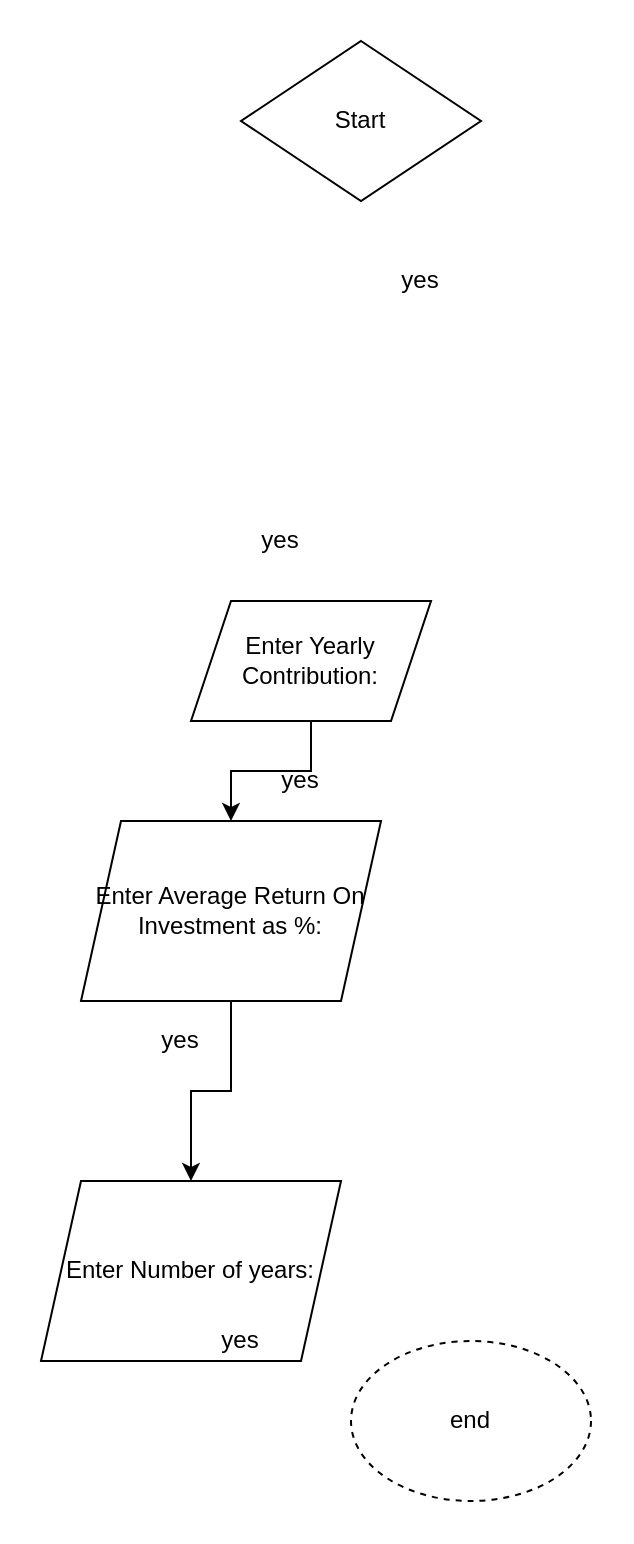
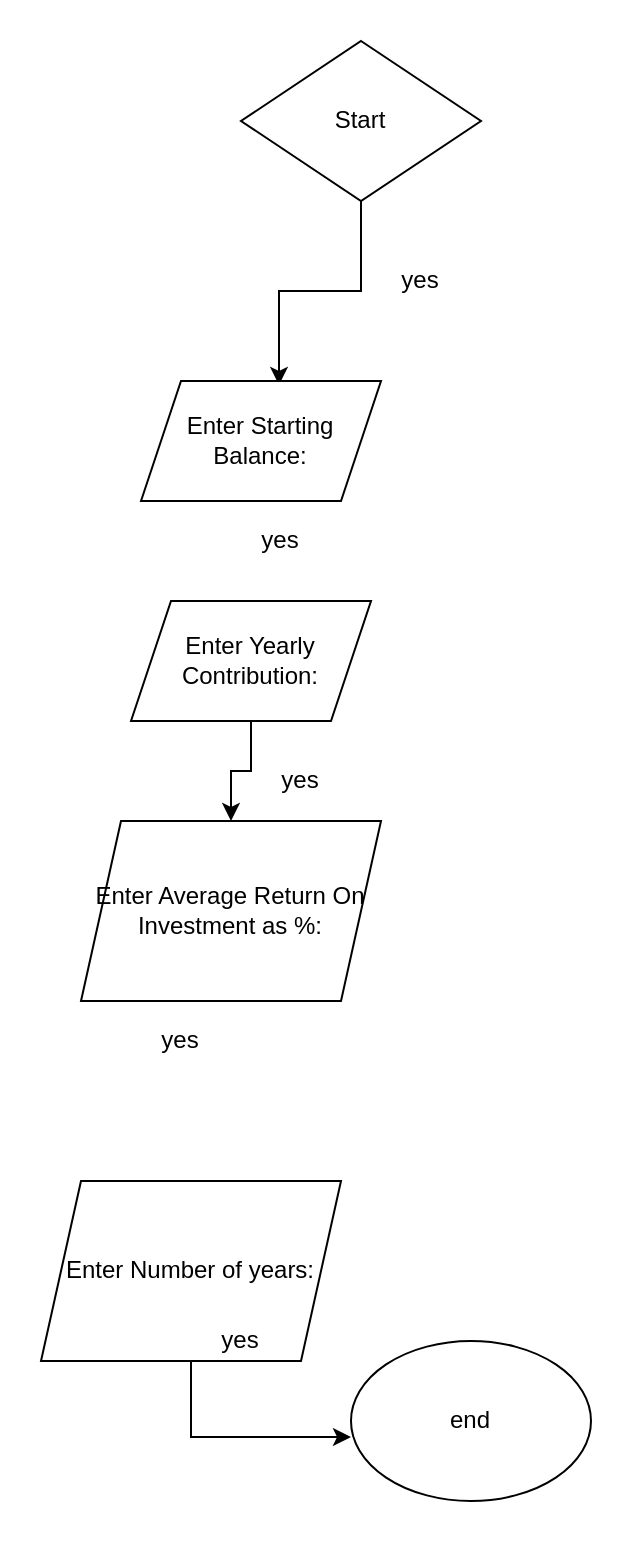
edge "Start" -> "Enter Starting Balance:": added
node "Enter Starting Balance:": added
node "Enter Yearly Contribution:": moved (311, 661) -> (251, 661)
edge "Enter Average Return On Investment as %:" -> "Enter Number of years:": removed
node "end": style dashed -> solid
edge "Enter Number of years:" -> "end": added
